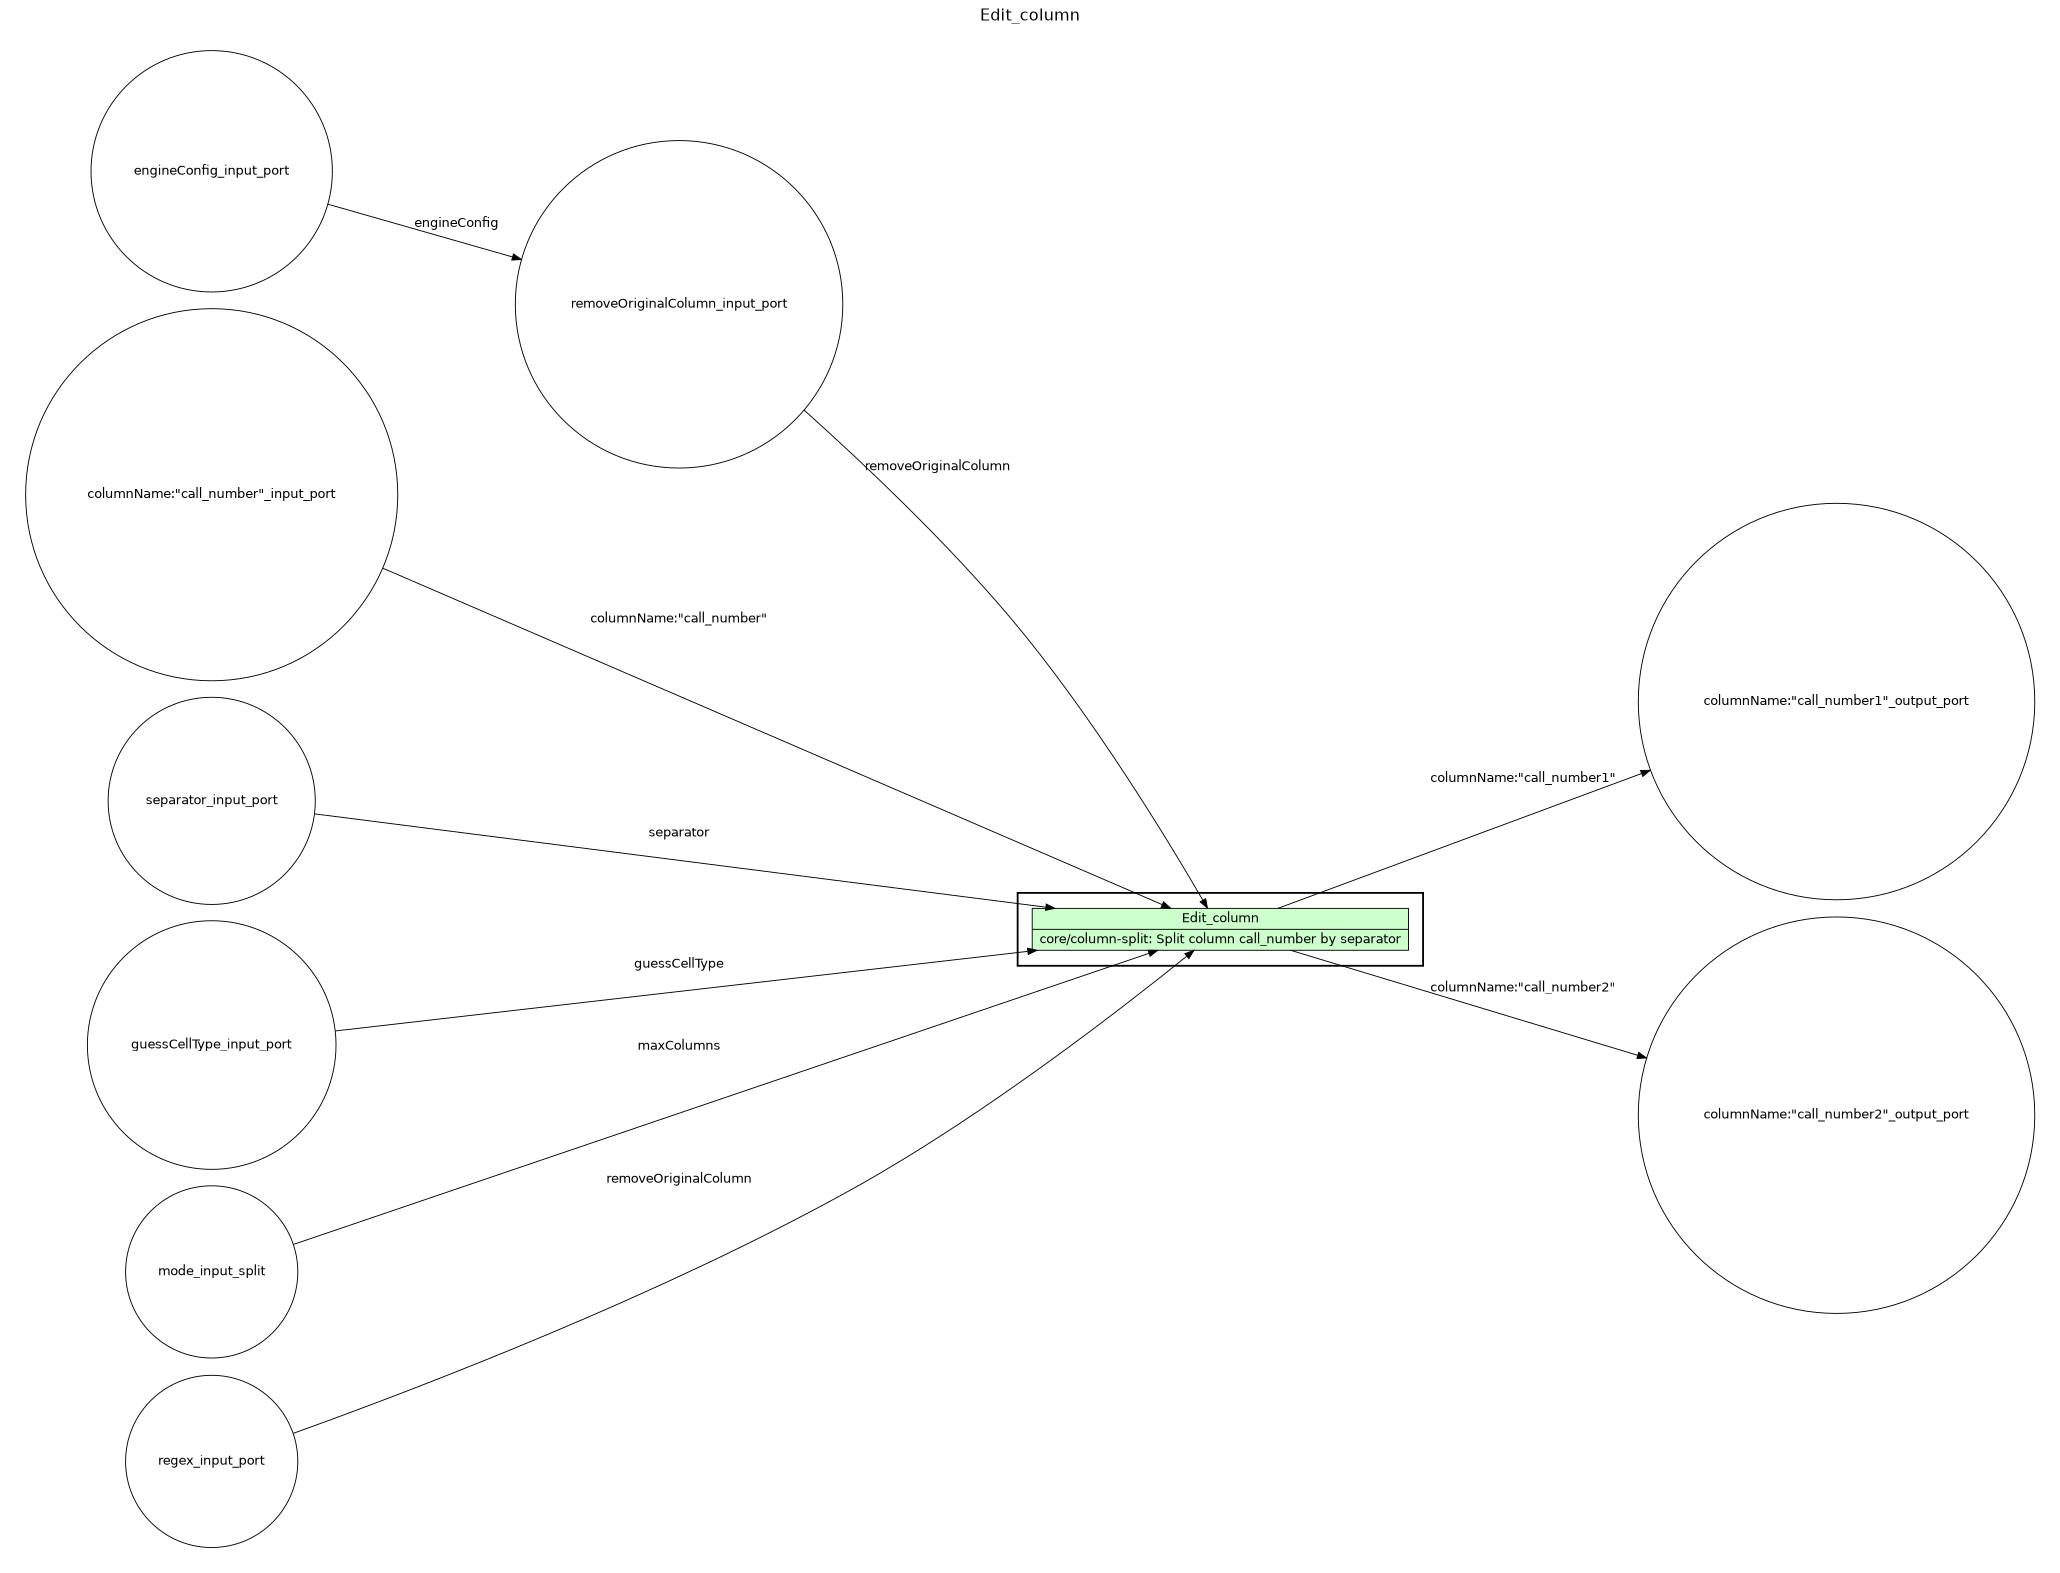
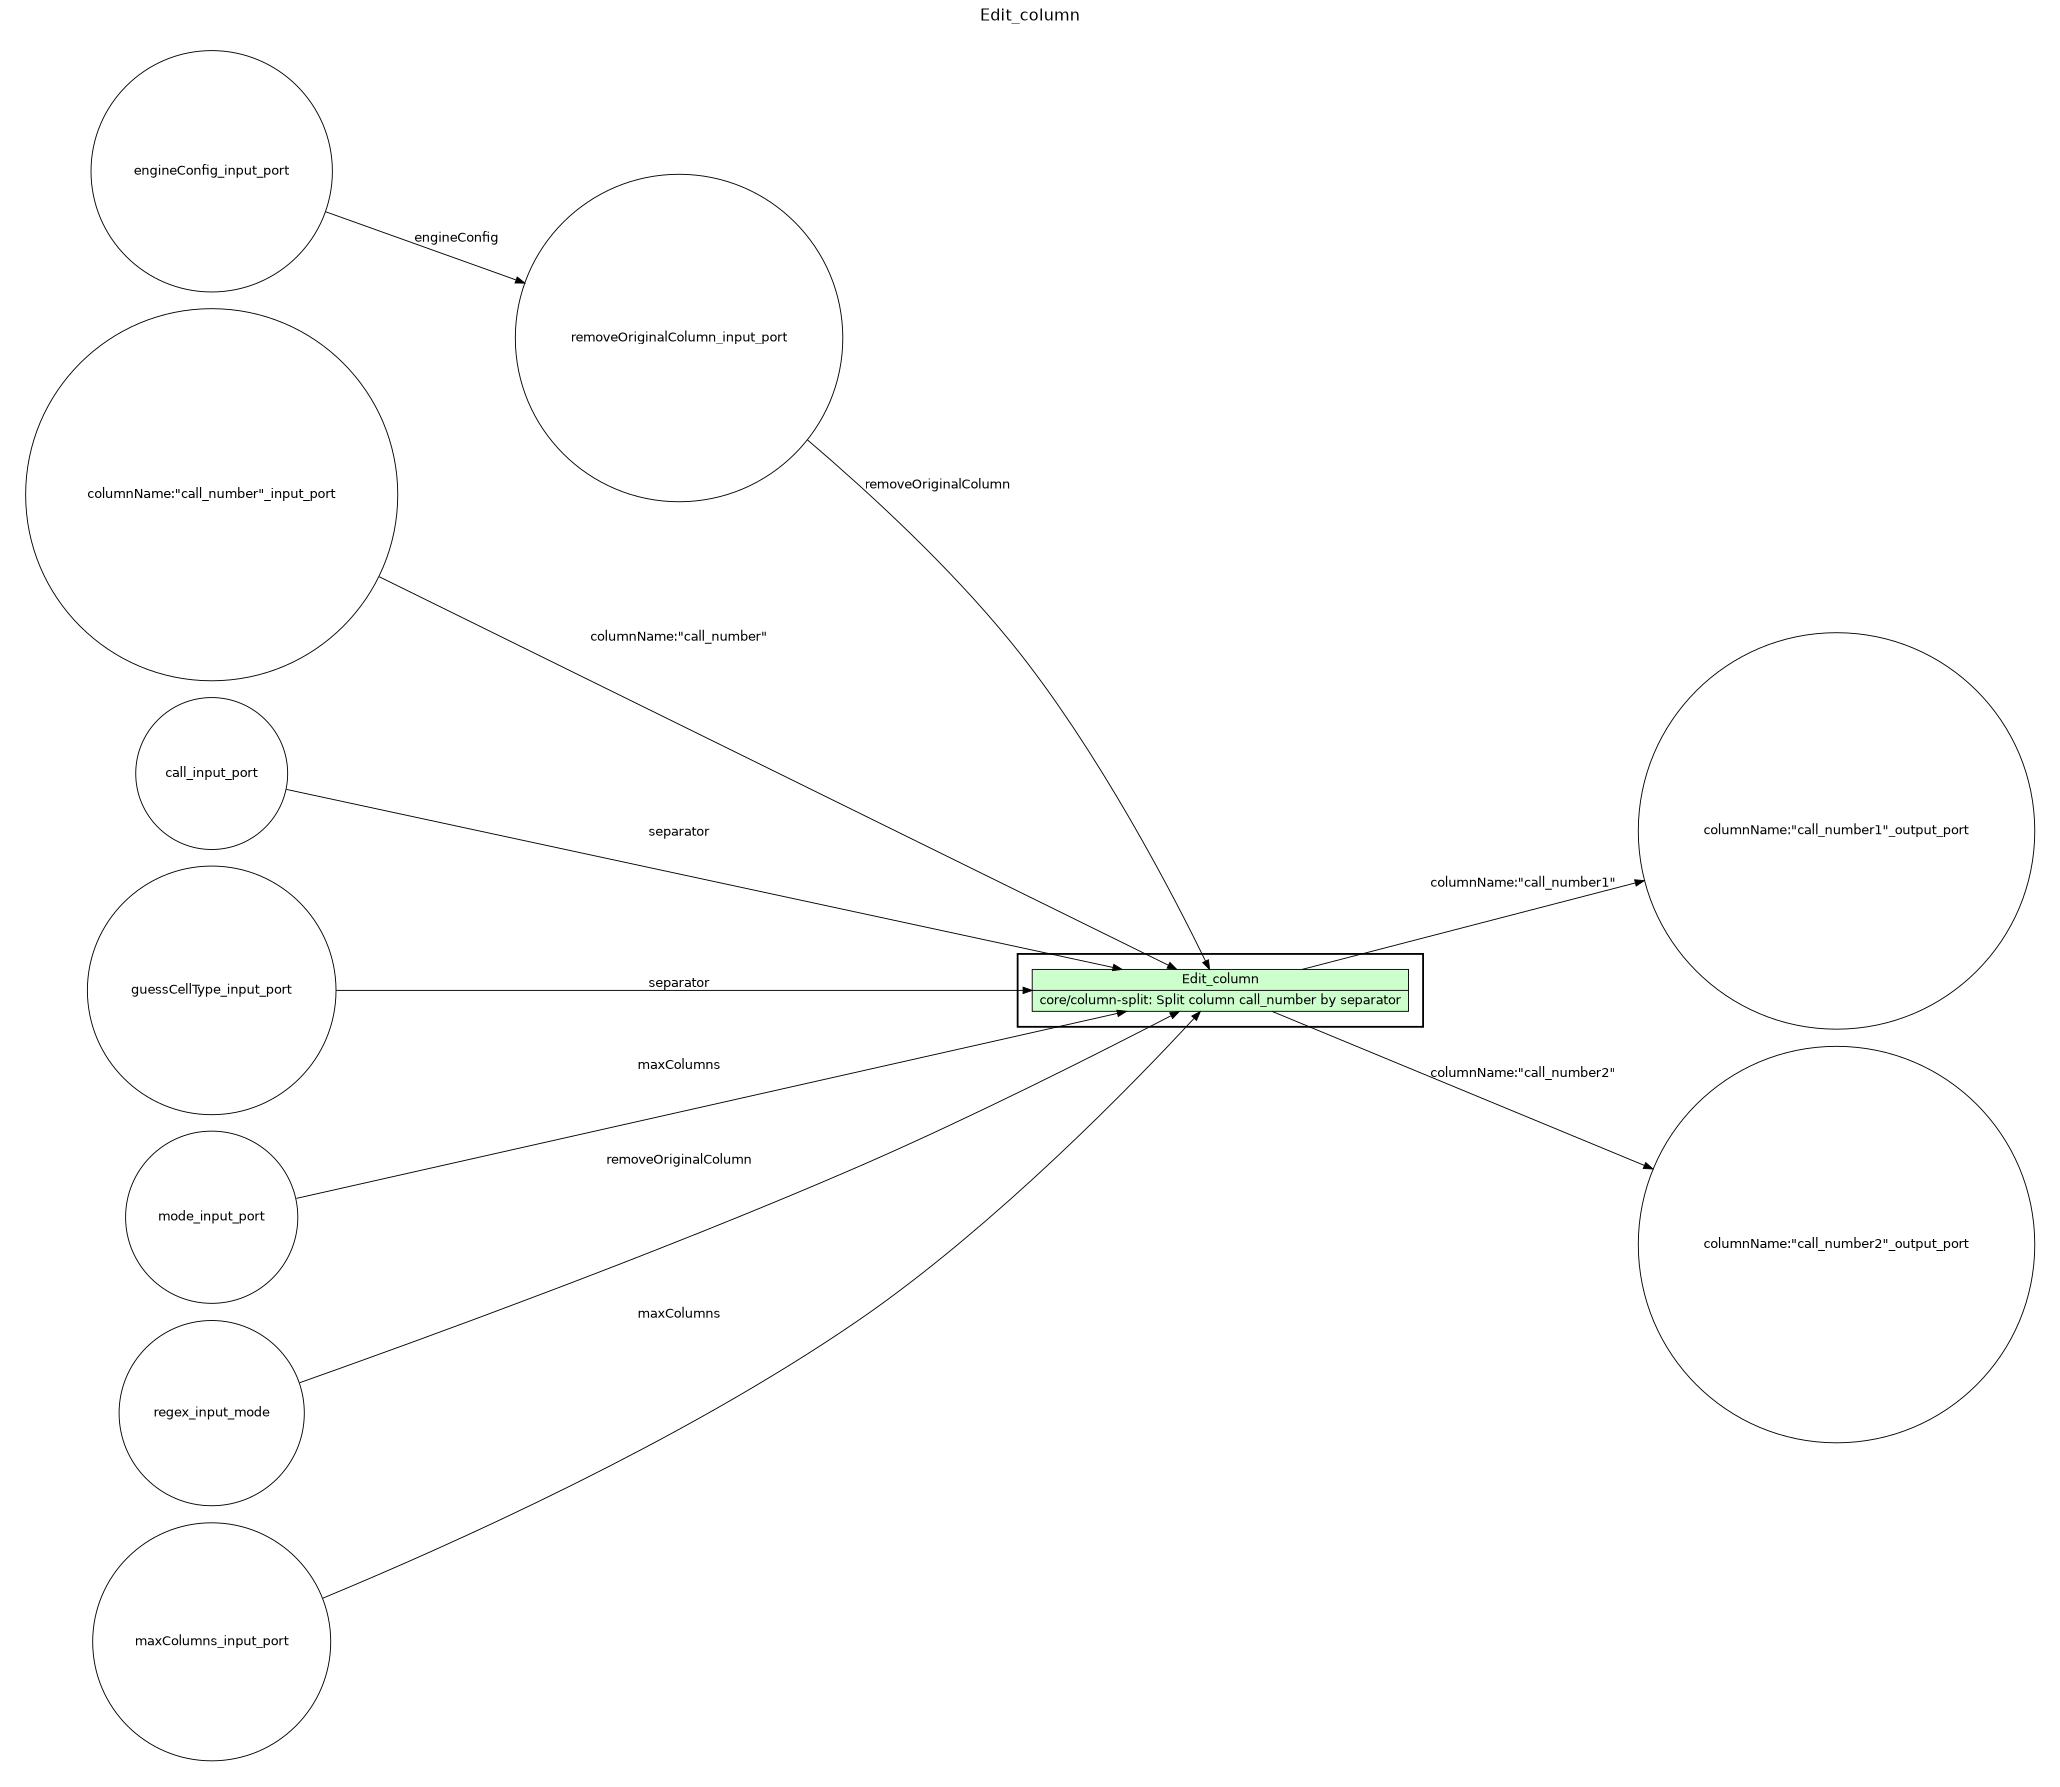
node "separator_input_port": label "separator_input_port" -> "call_input_port"
edge "guessCellType_input_port" -> "Edit_column": label "guessCellType" -> "separator"
node "mode_input_split": label "mode_input_split" -> "mode_input_port"
node "regex_input_port": label "regex_input_port" -> "regex_input_mode"
node "maxColumns_input_port": added
